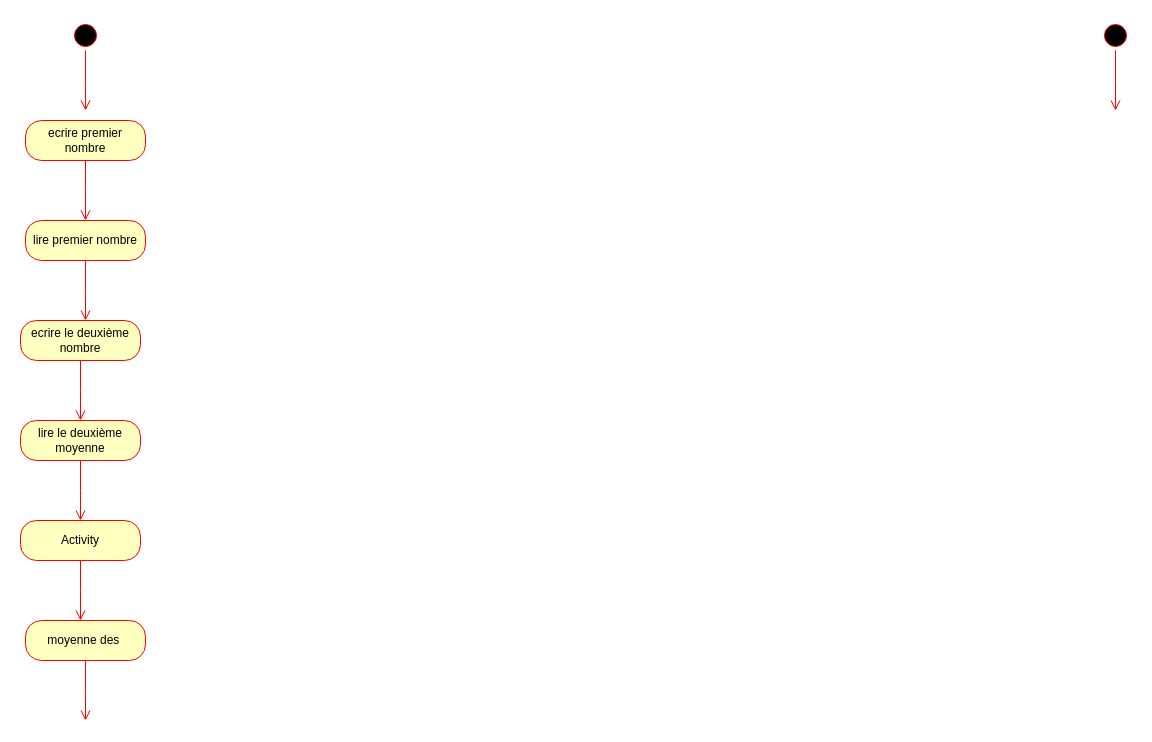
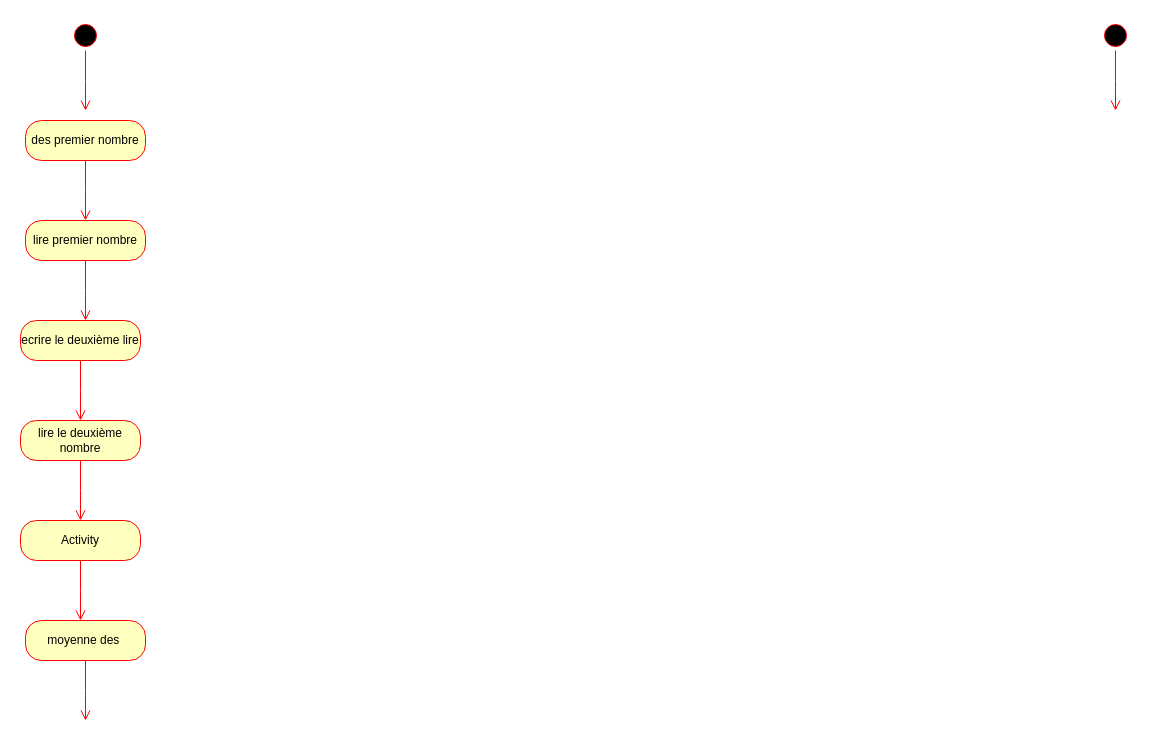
node "ecrire premier nombre": label "ecrire premier nombre" -> "des premier nombre"
node "ecrire le deuxième nombre": label "ecrire le deuxième nombre" -> "ecrire le deuxième lire"
node "lire le deuxième moyenne": label "lire le deuxième moyenne" -> "lire le deuxième nombre"
